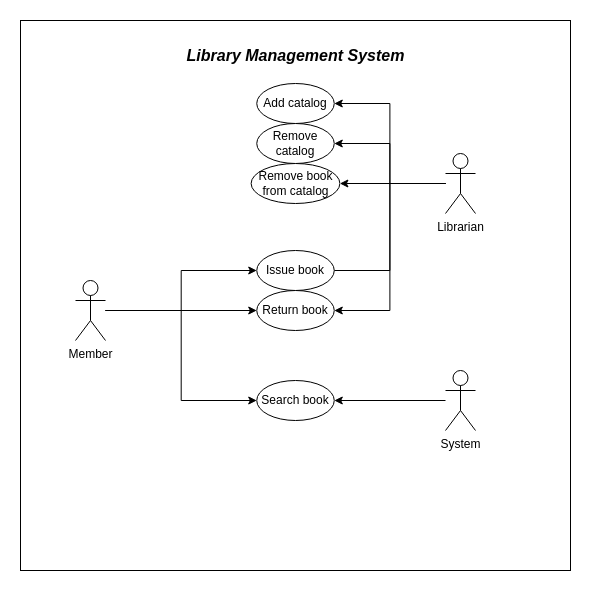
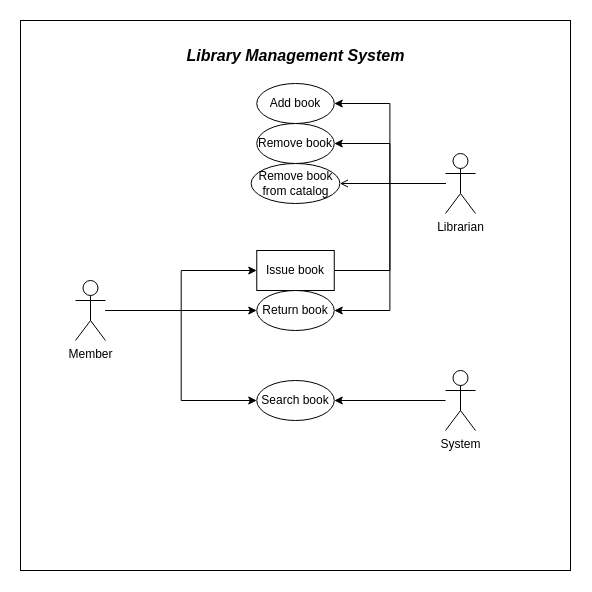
node "Add catalog": label "Add catalog" -> "Add book"
node "Remove catalog": label "Remove catalog" -> "Remove book"
edge "Librarian" -> "Remove book from catalog": arrowhead classic -> open
node "Issue book": shape ellipse -> rectangle
